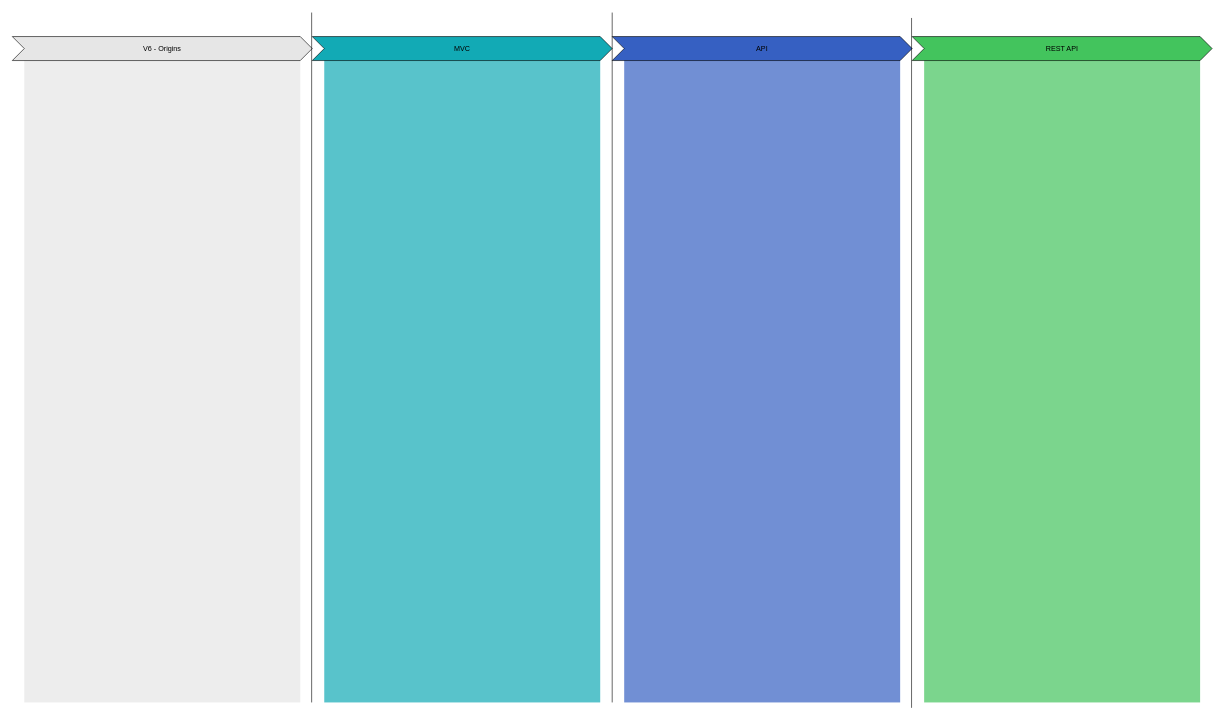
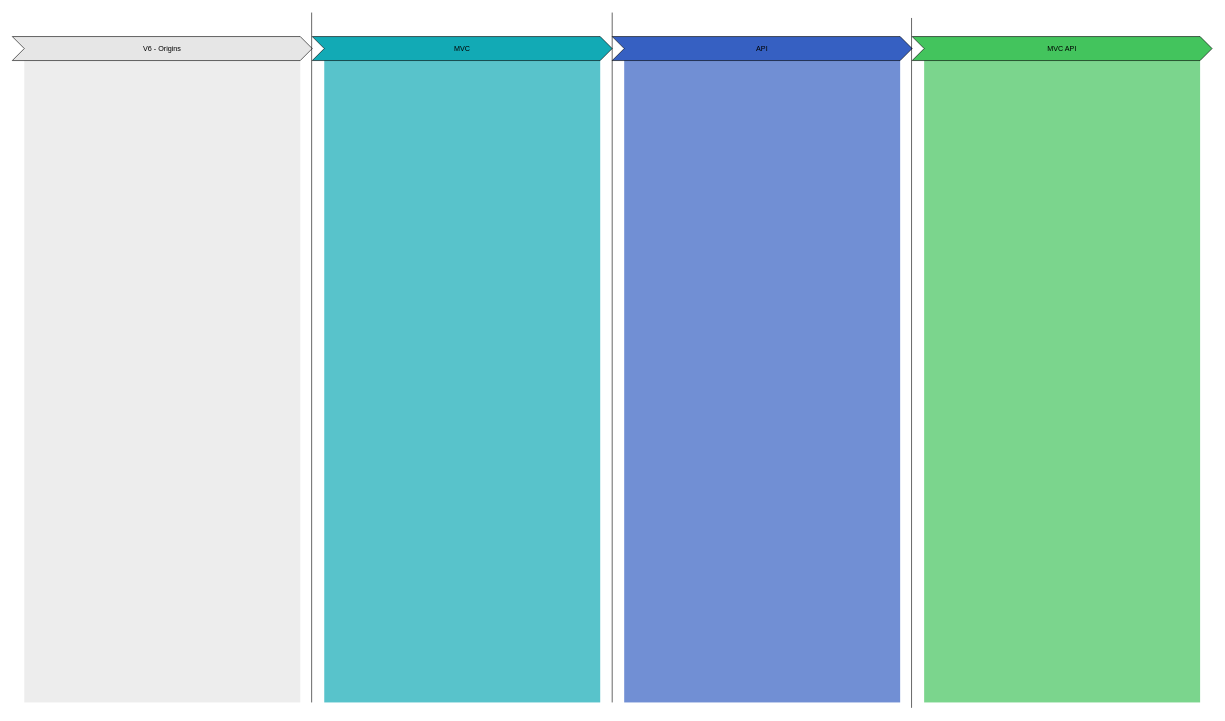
node "REST API": label "REST API" -> "MVC API"
